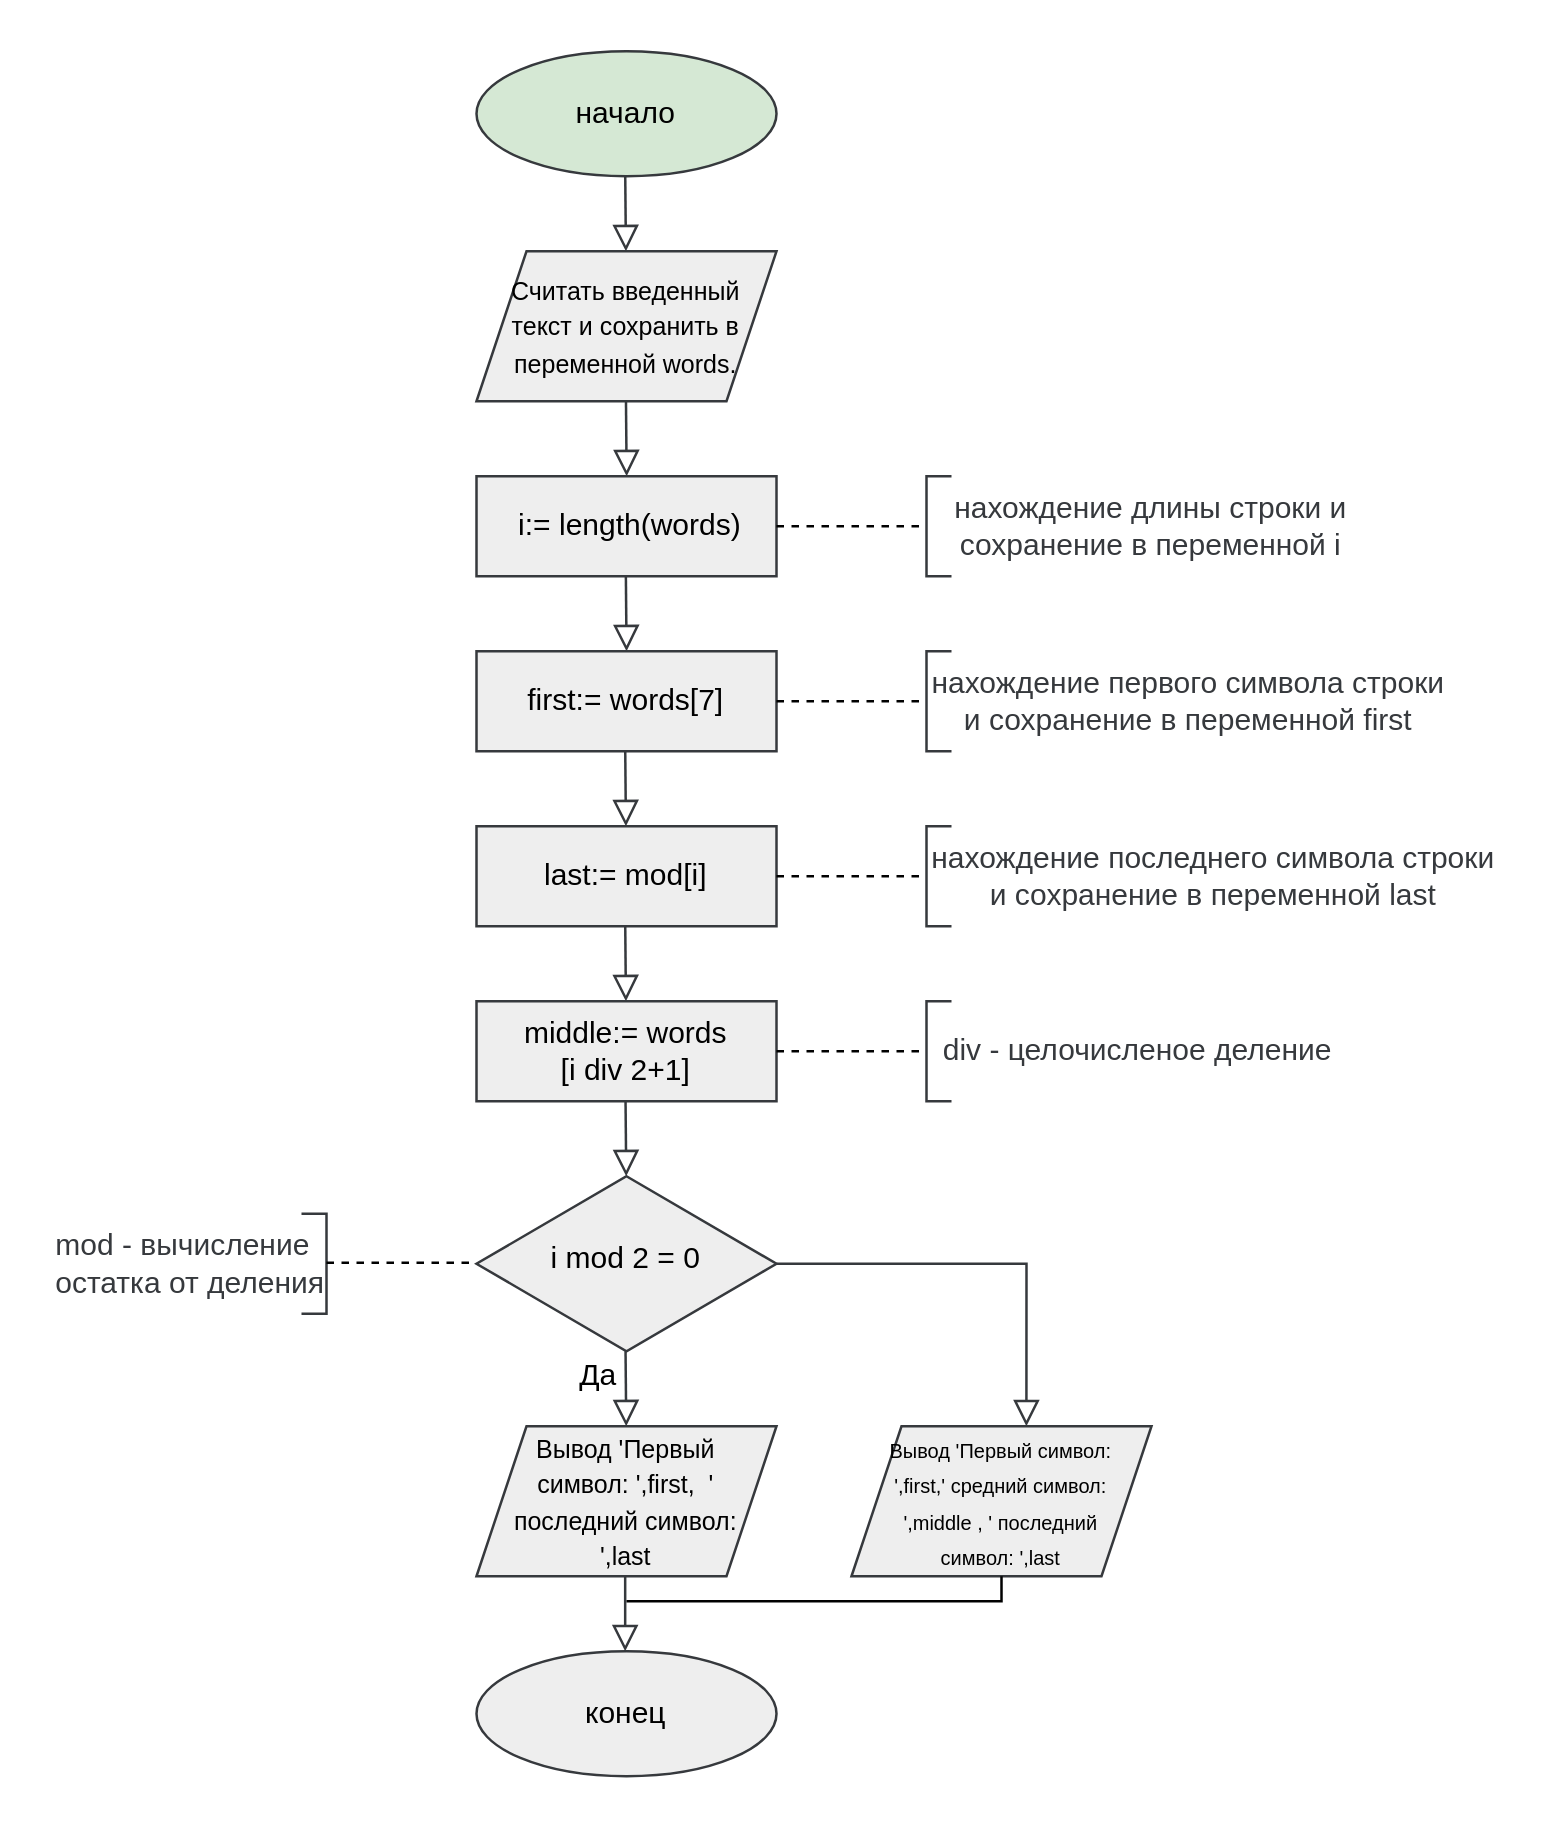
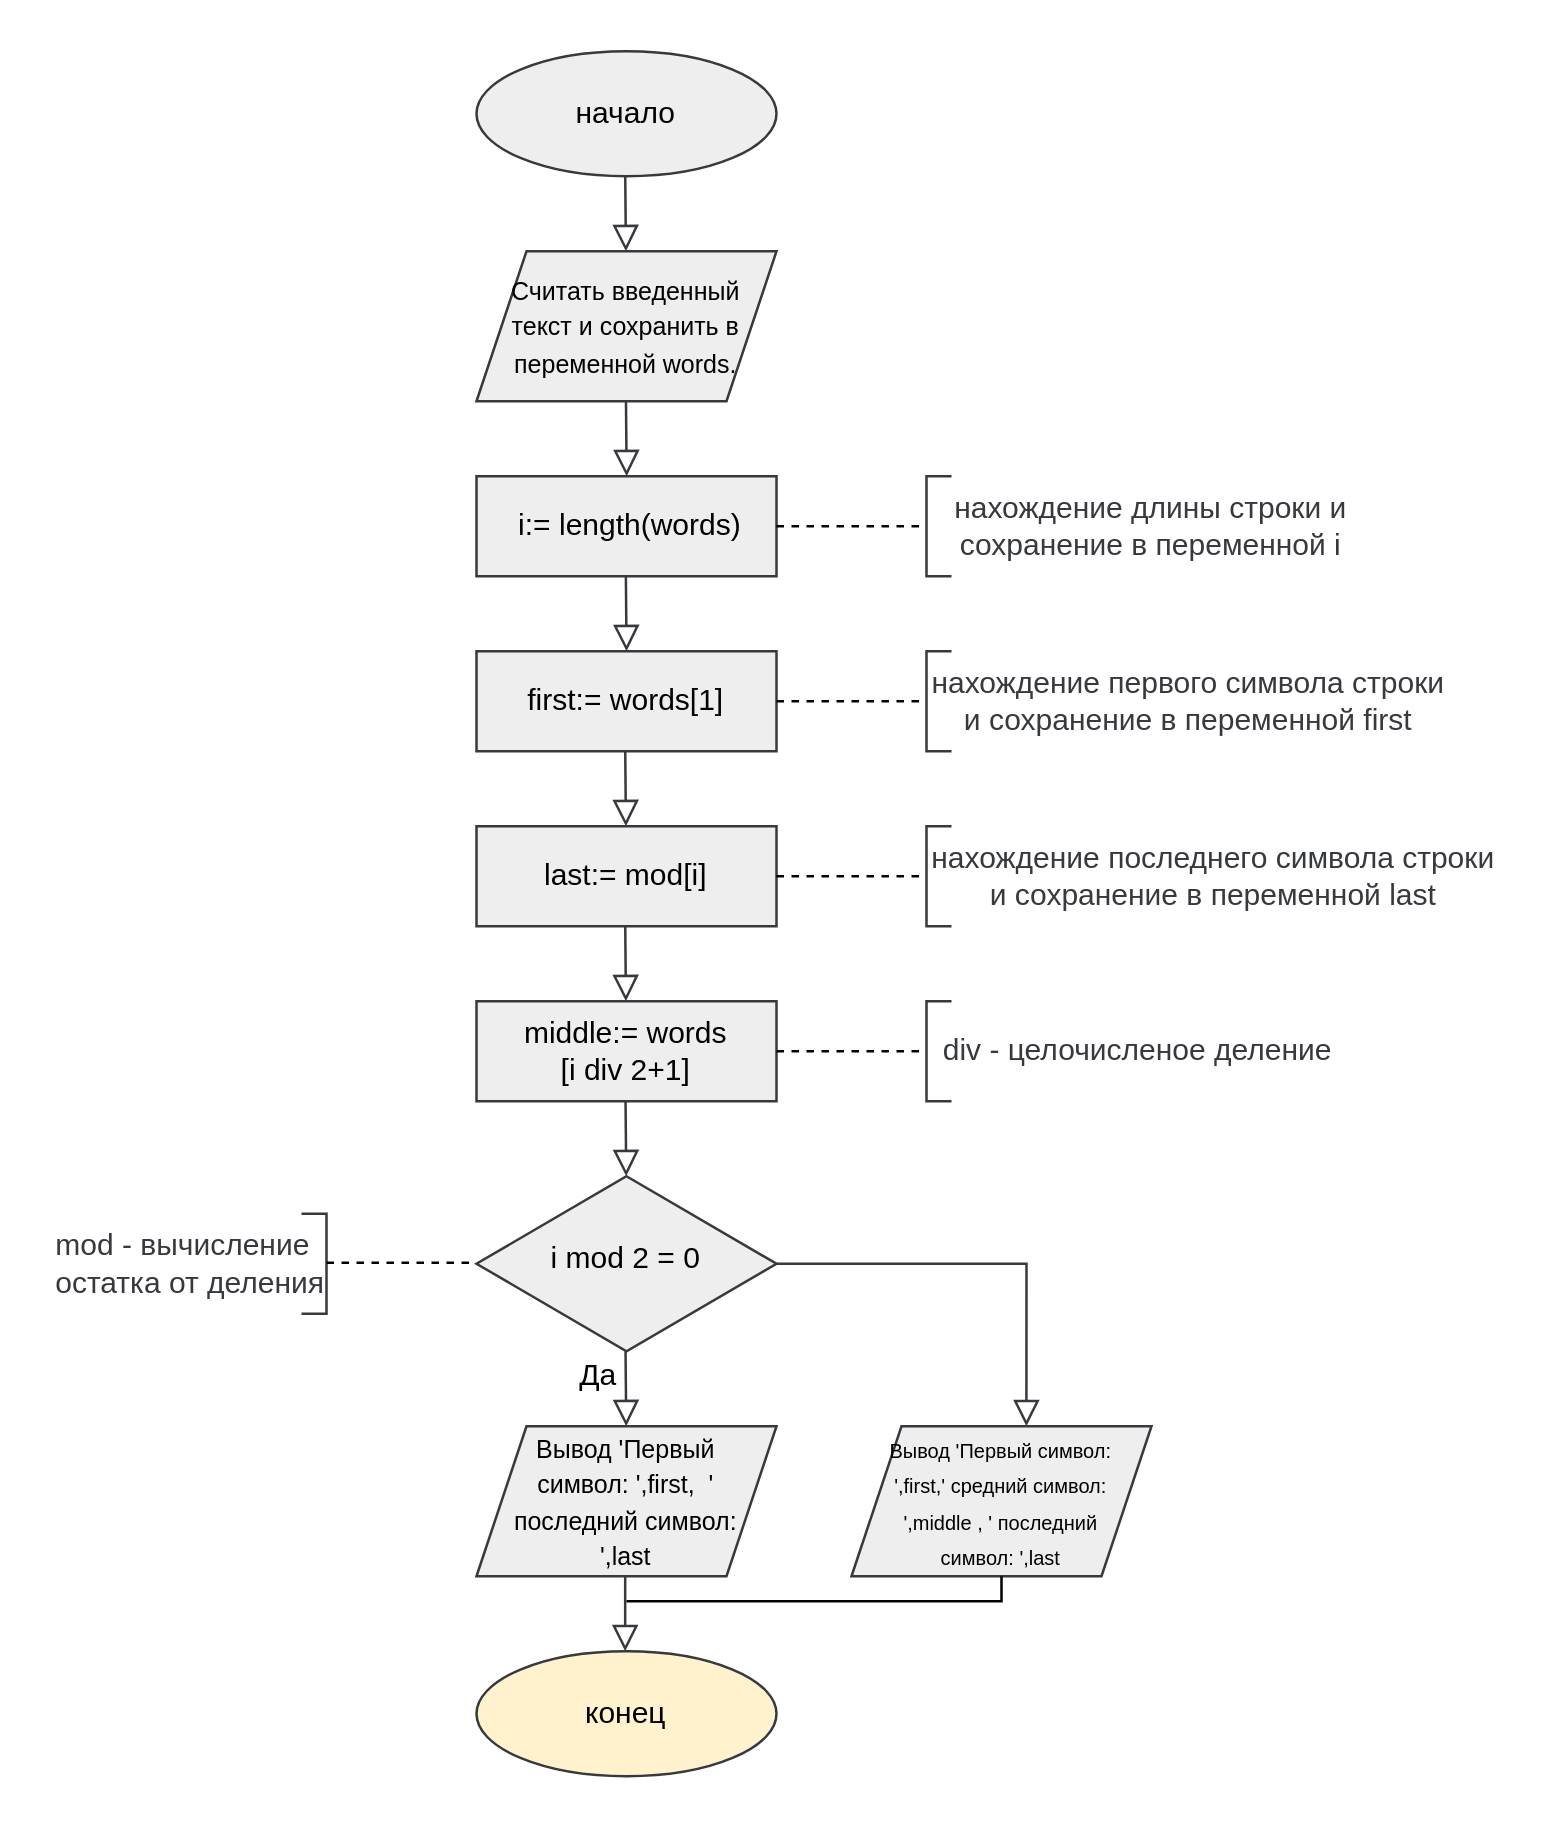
node "начало": fillcolor #d5e8d4 -> #eeeeee
node "first:= words[7]": label "first:= words[7]" -> "first:= words[1]"
node "конец": fillcolor #eeeeee -> #fff2cc
